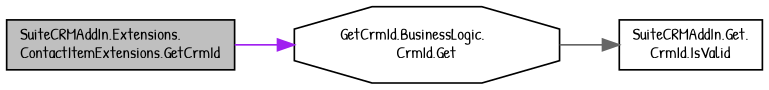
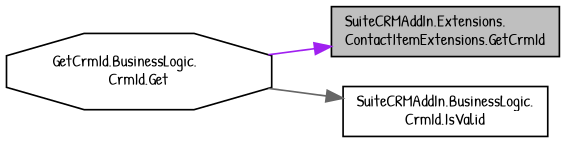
edge "SuiteCRMAddIn.Extensions. ContactItemExtensions.GetCrmId" -> "GetCrmId.BusinessLogic. CrmId.Get": reversed
node "SuiteCRMAddIn.Get. CrmId.IsValid": label "SuiteCRMAddIn.Get. CrmId.IsValid" -> "SuiteCRMAddIn.BusinessLogic. CrmId.IsValid"
